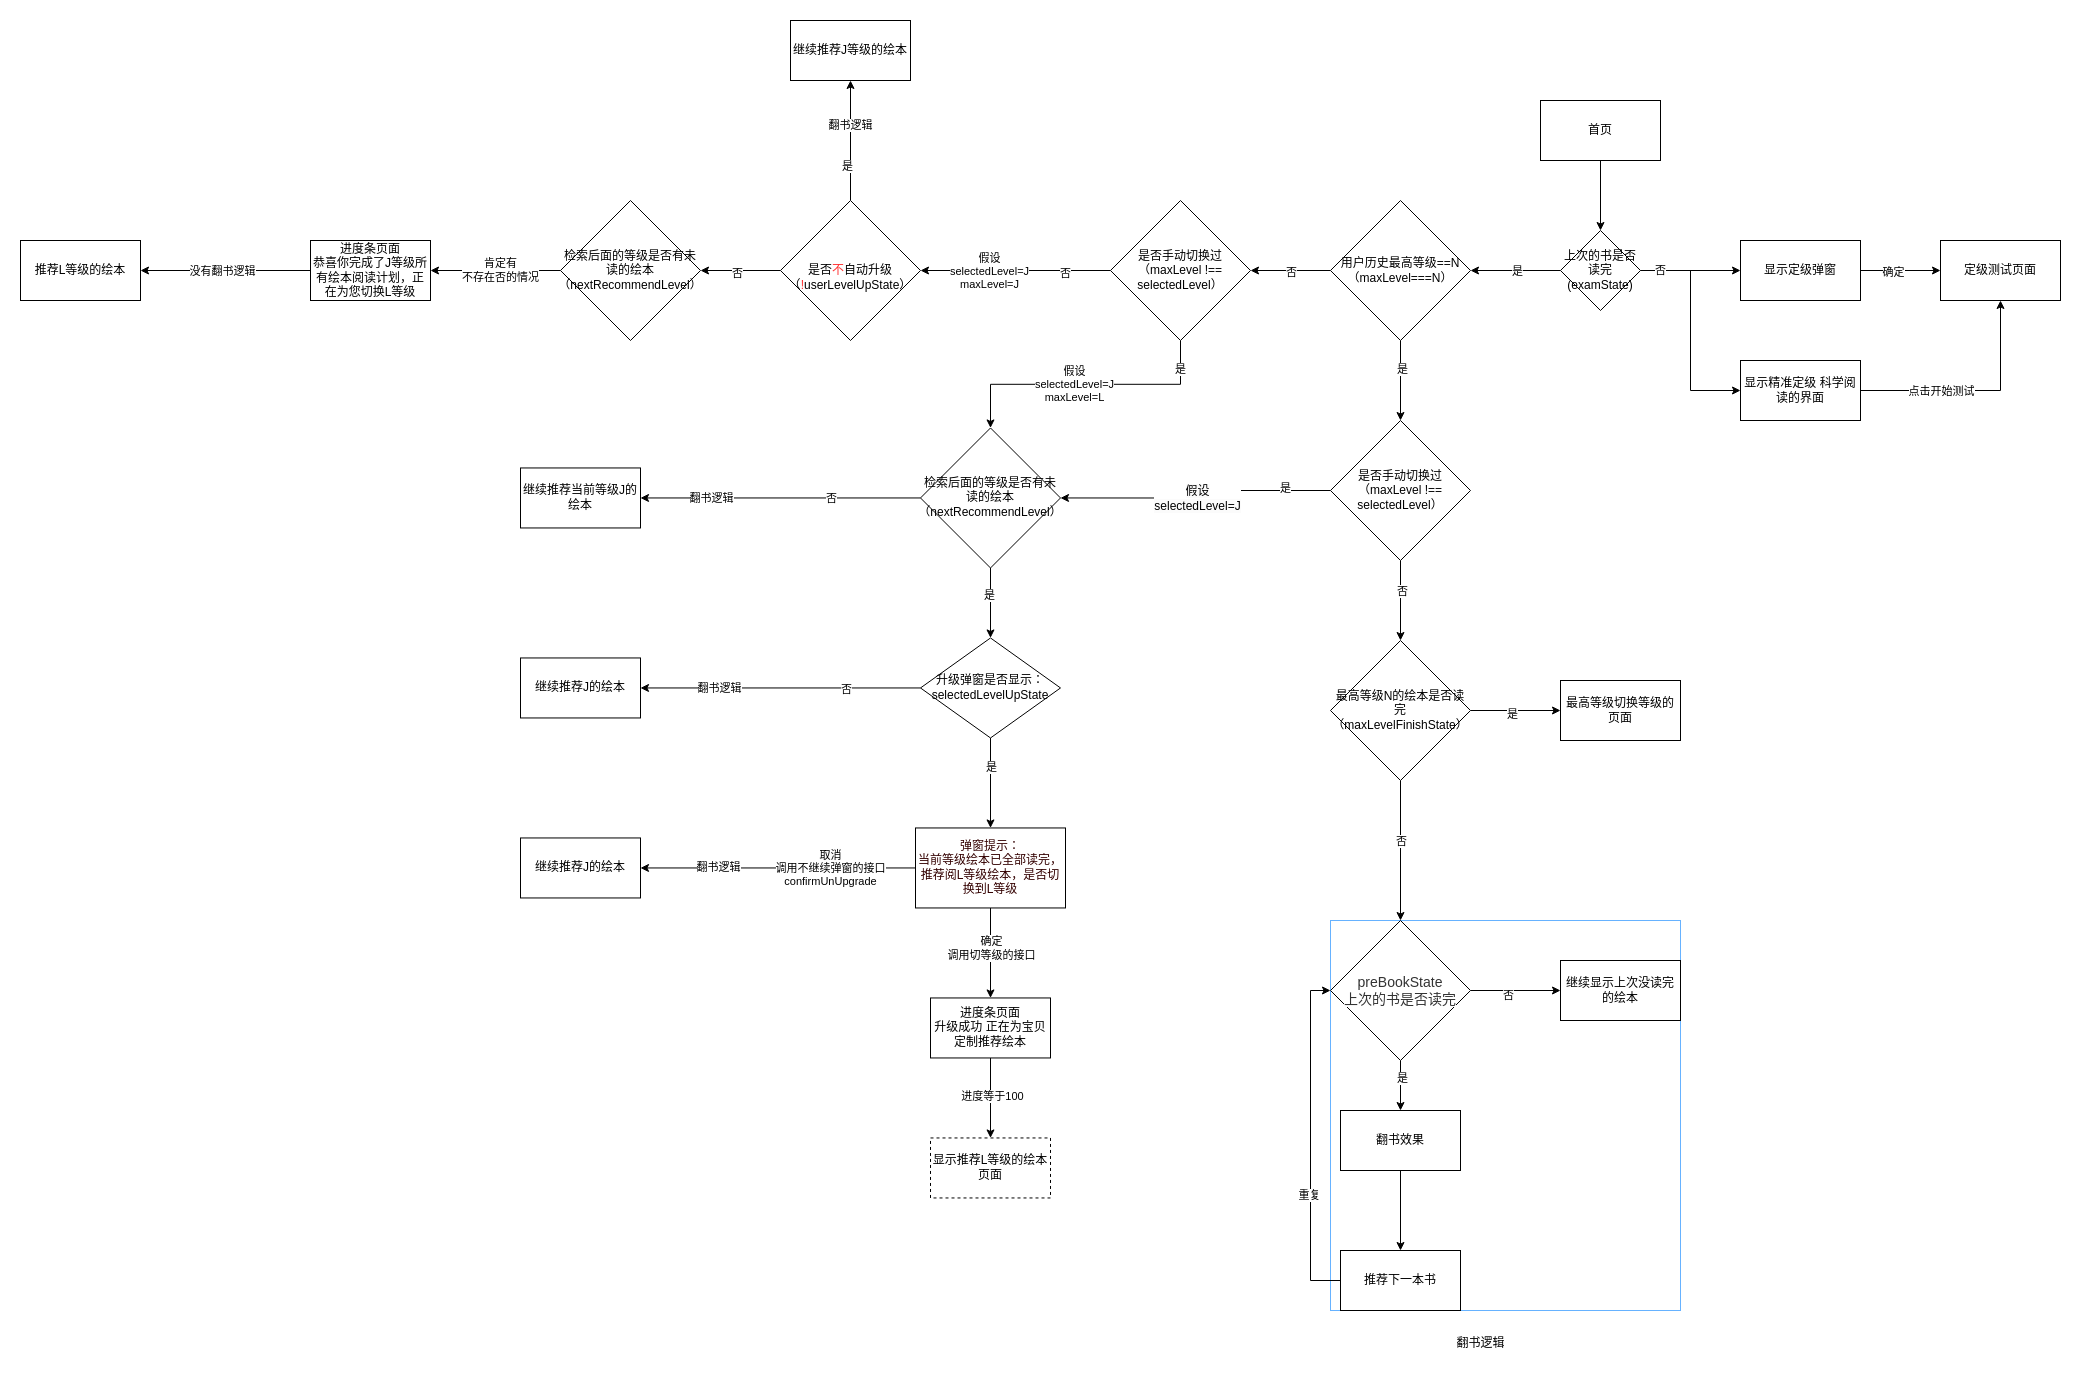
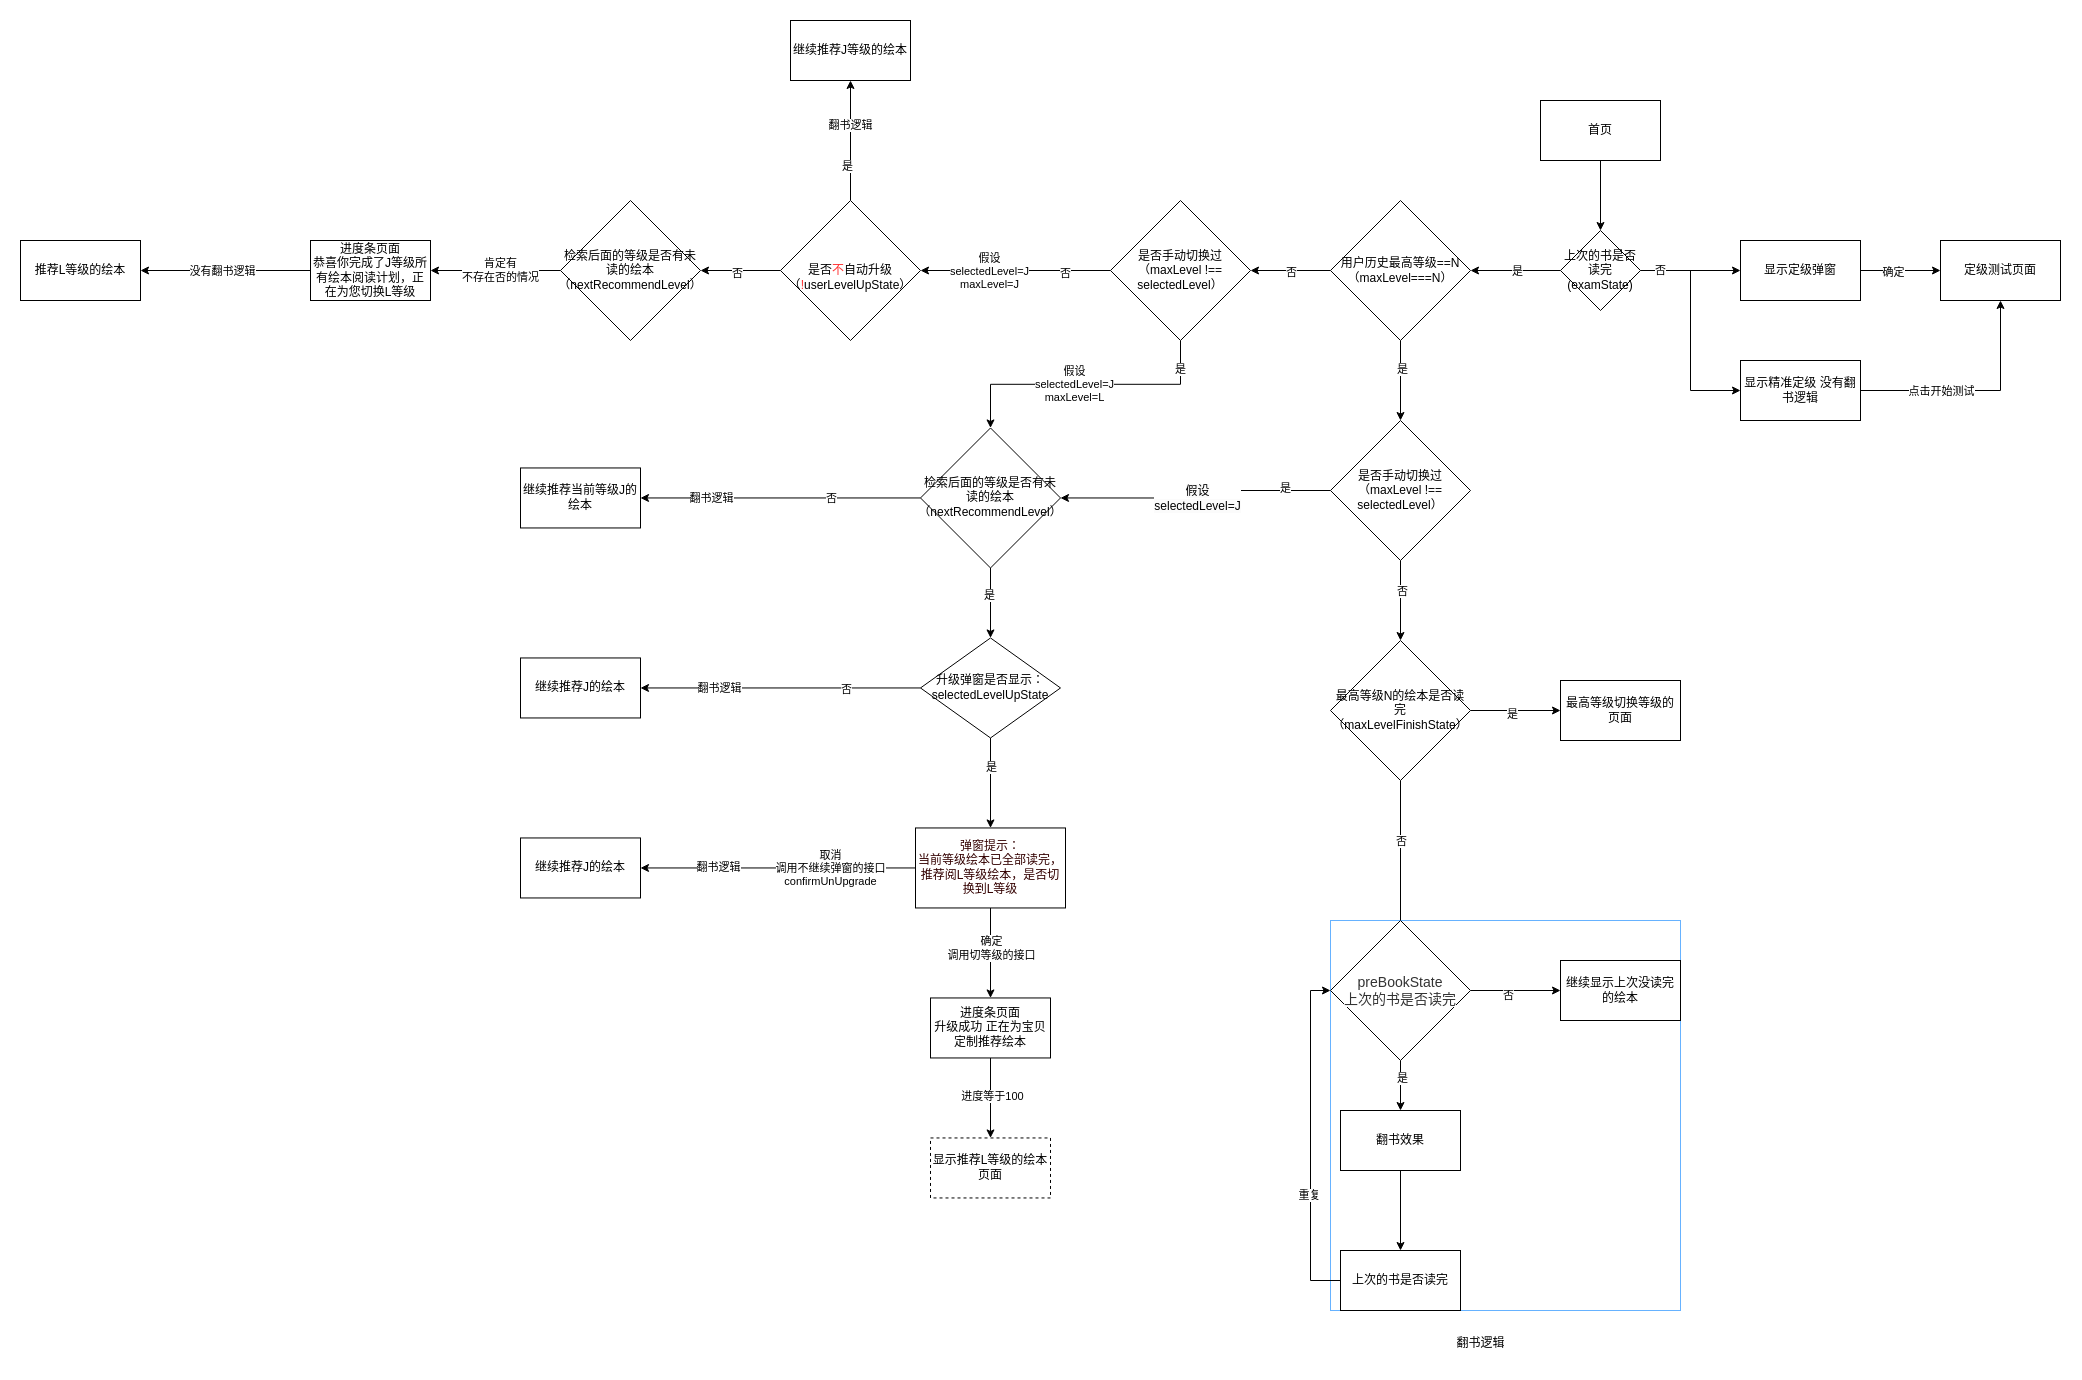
node "显示精准定级 科学阅读的界面": label "显示精准定级 科学阅读的界面" -> "显示精准定级 没有翻书逻辑"
edge "最高等级N的绘本是否读完 （maxLevelFinishState）" -> "preBookState 上次的书是否读完": arrowhead classic -> none
node "推荐下一本书": label "推荐下一本书" -> "上次的书是否读完"
